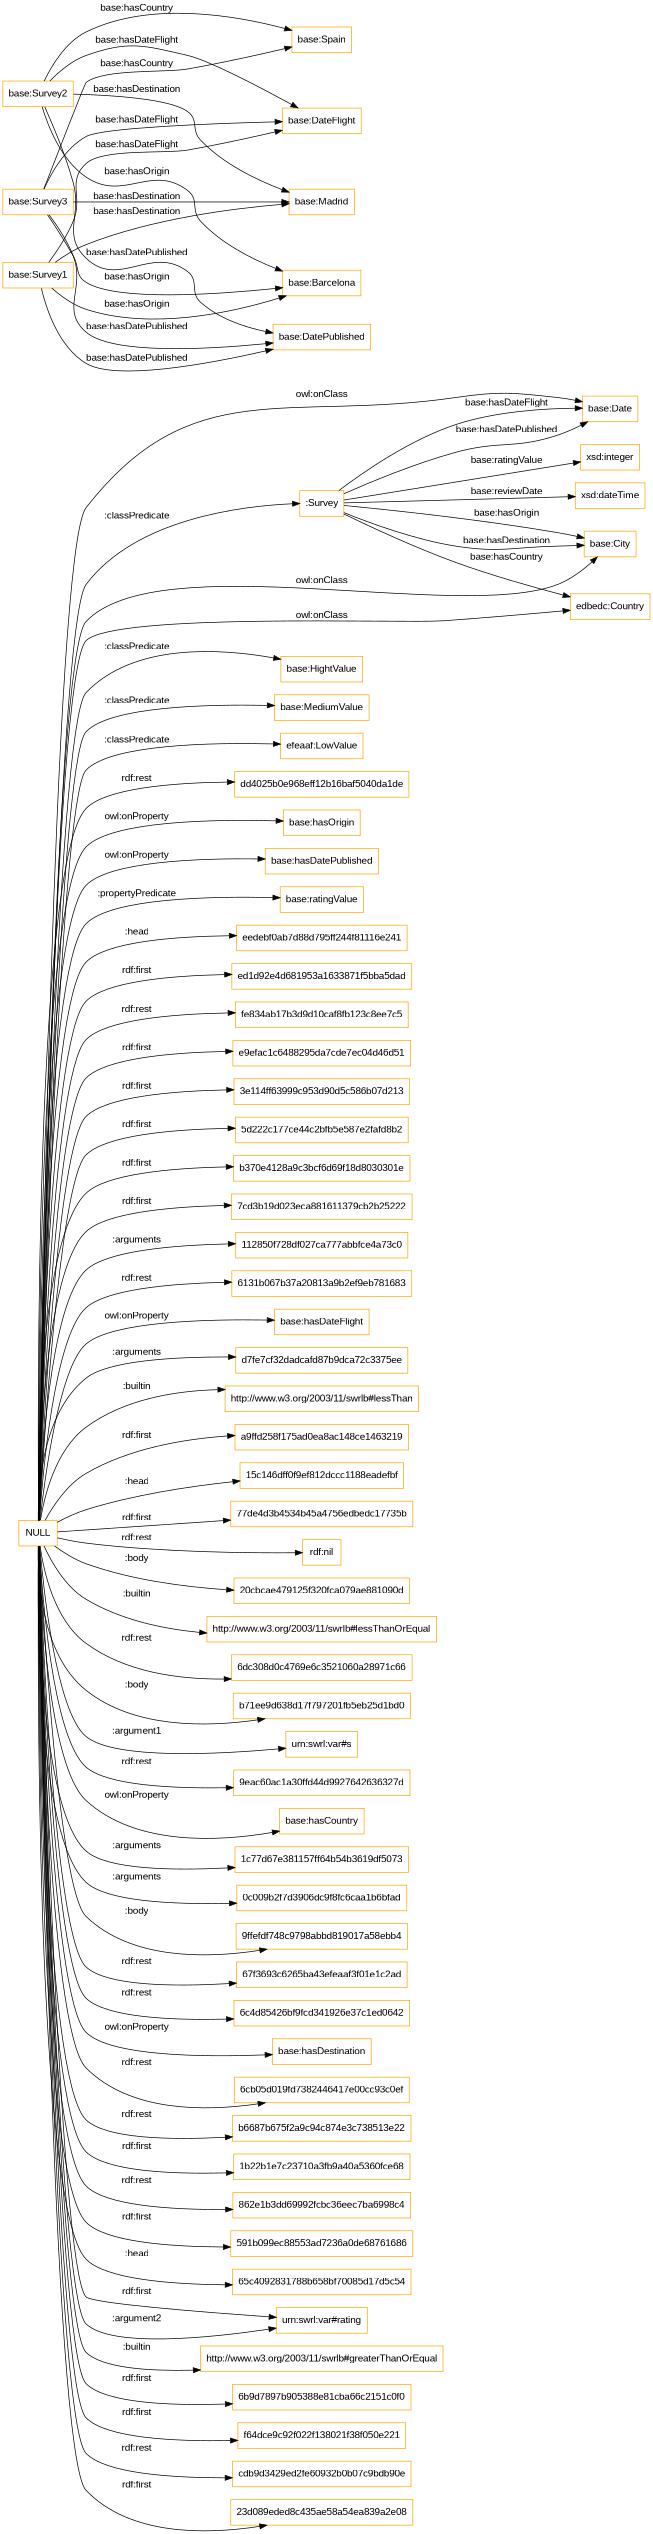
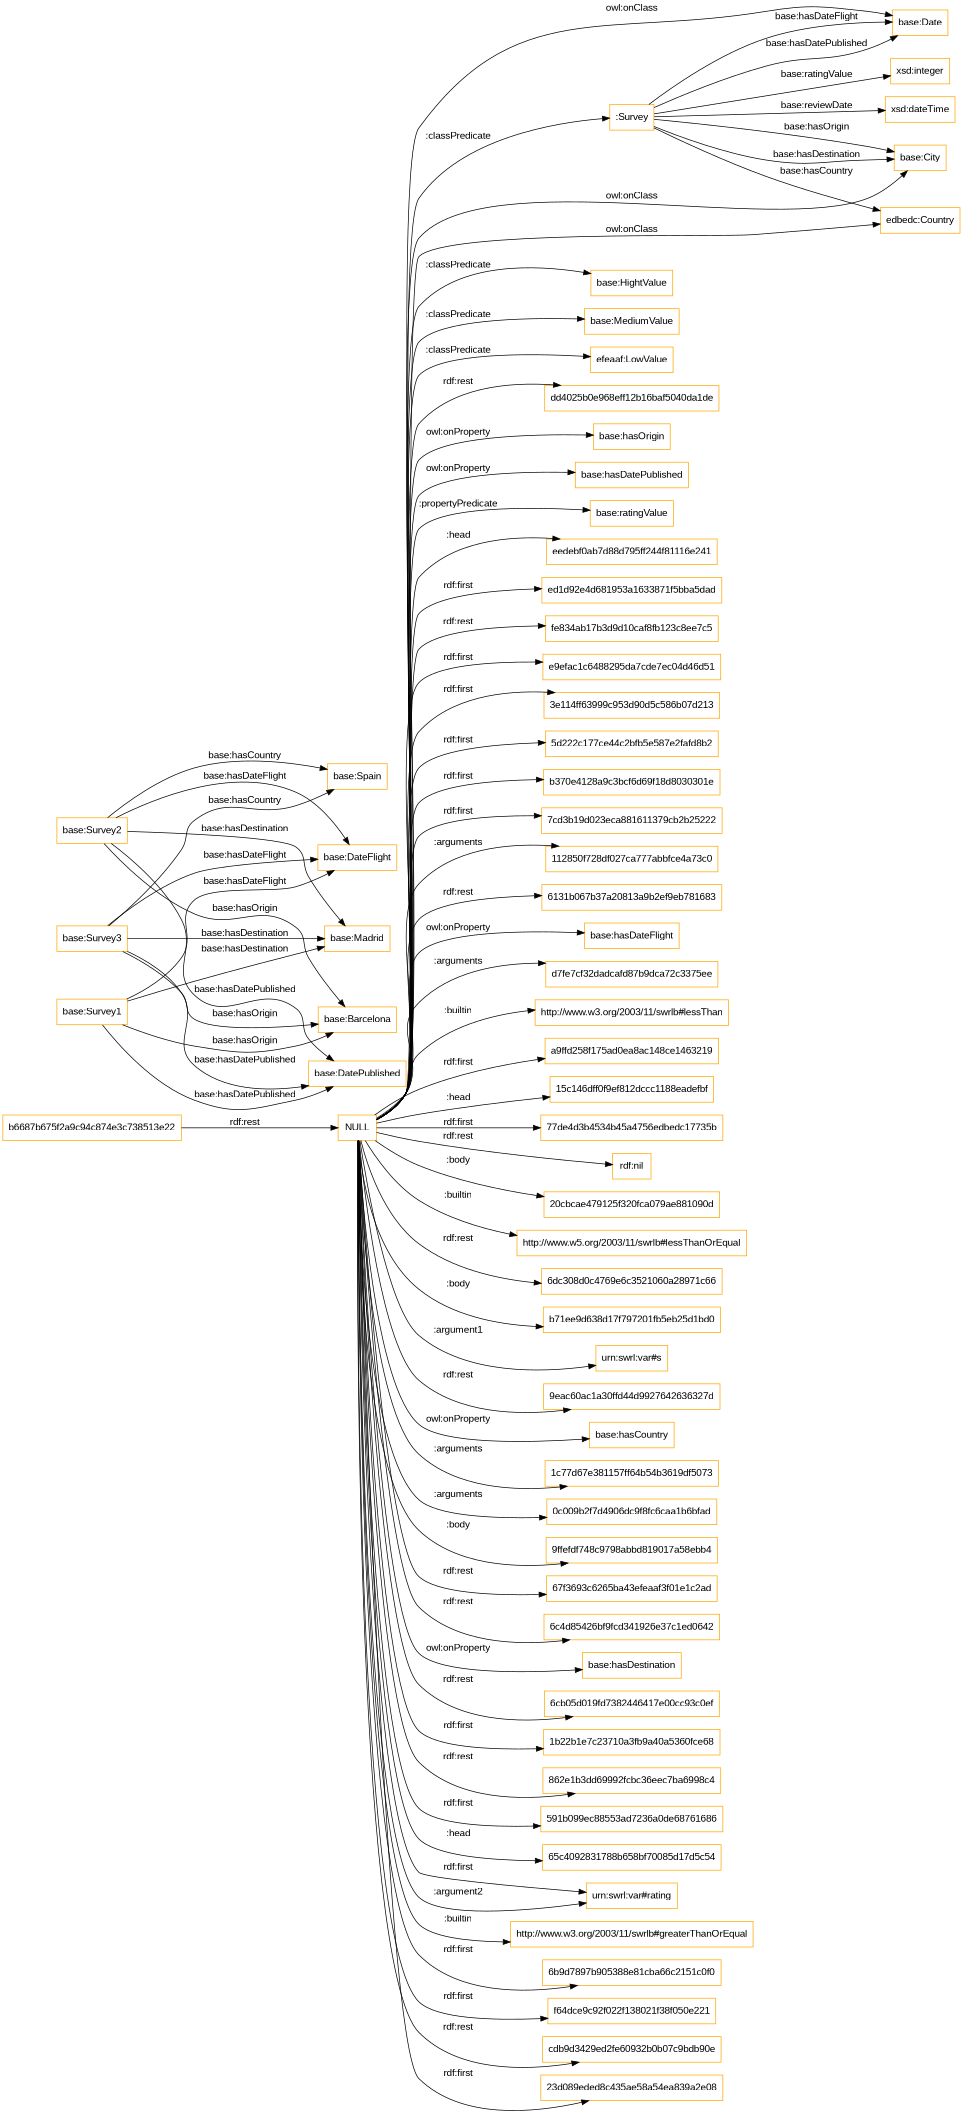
node "http://www.w3.org/2003/11/swrlb#lessThanOrEqual": label "http://www.w3.org/2003/11/swrlb#lessThanOrEqual" -> "http://www.w5.org/2003/11/swrlb#lessThanOrEqual"
node "0c009b2f7d3906dc9f8fc6caa1b6bfad": label "0c009b2f7d3906dc9f8fc6caa1b6bfad" -> "0c009b2f7d4906dc9f8fc6caa1b6bfad"
edge "NULL" -> "b6687b675f2a9c94c874e3c738513e22": reversed
